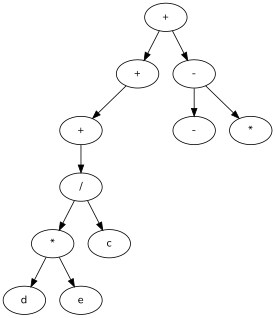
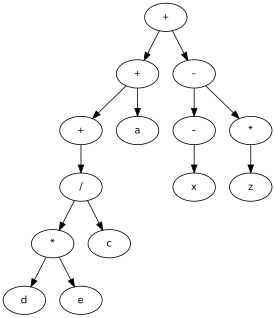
node "a": added
node "x": added
node "z": added
